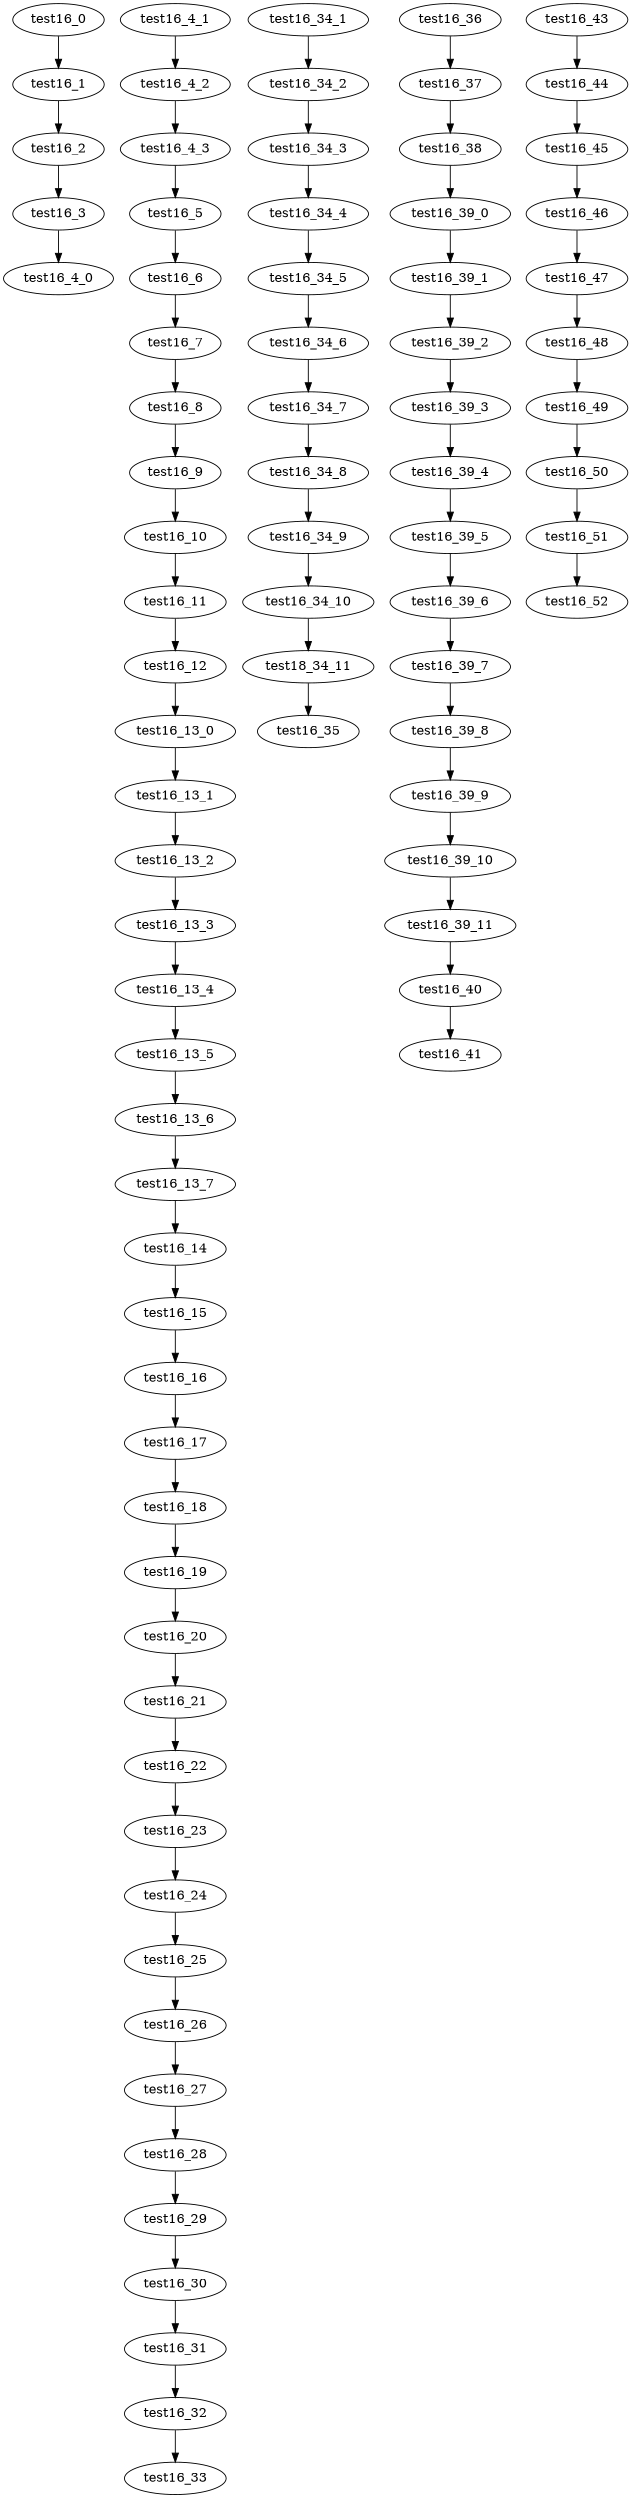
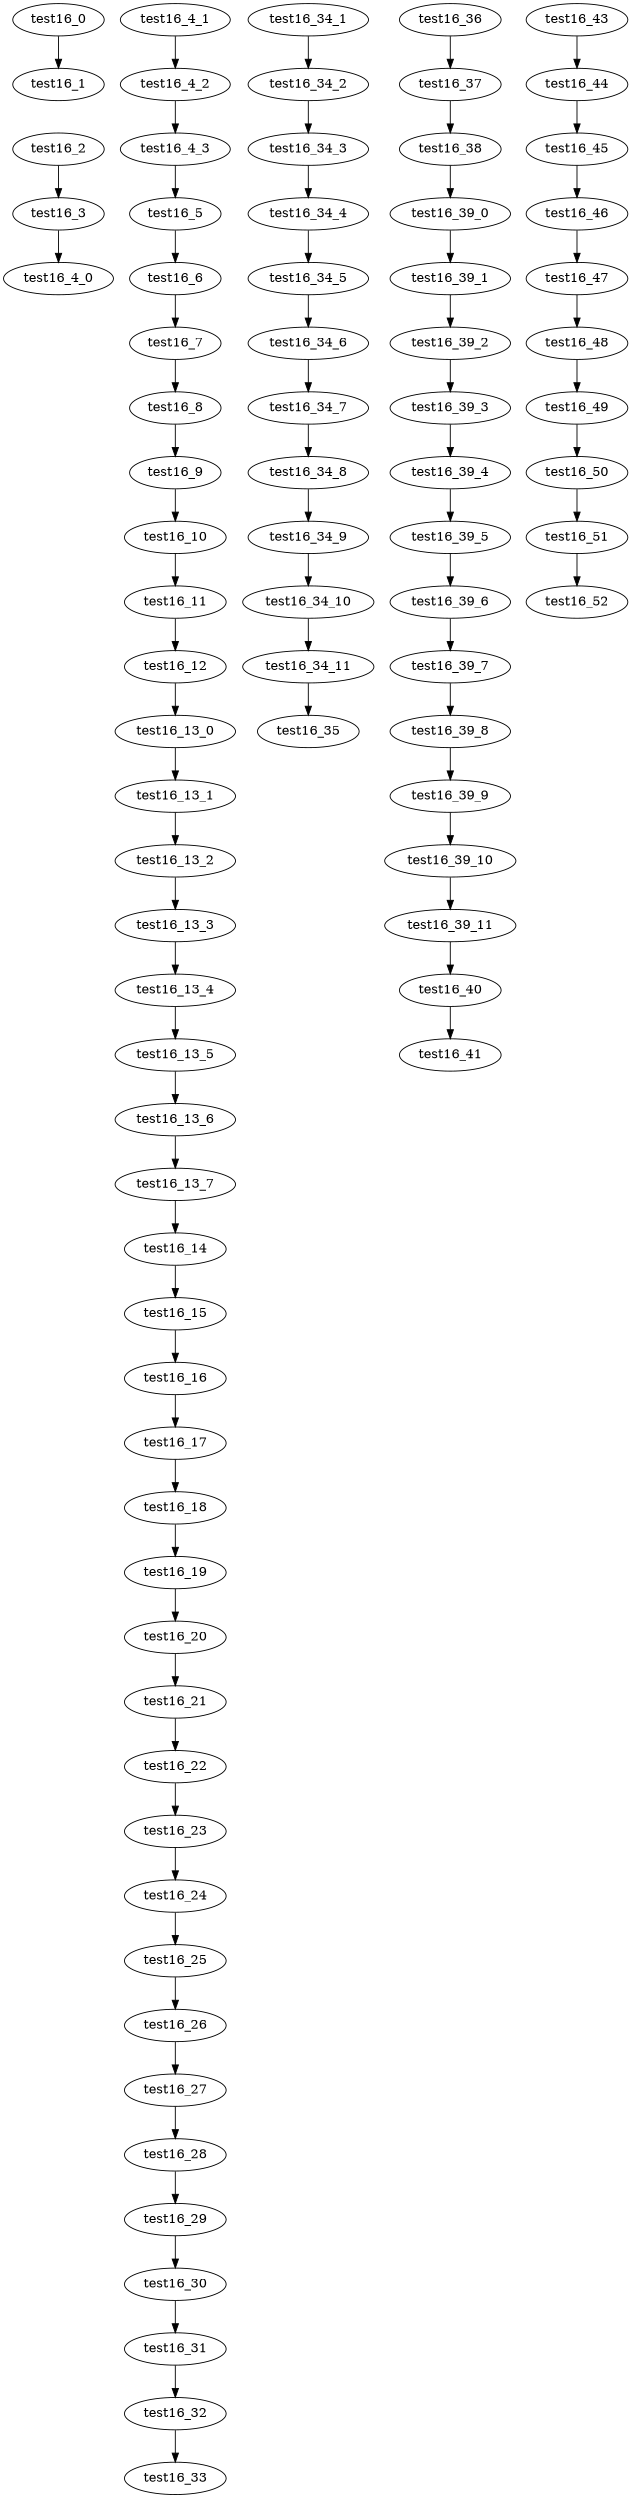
edge "test16_1" -> "test16_2": removed
node "test18_34_11": label "test18_34_11" -> "test16_34_11"
